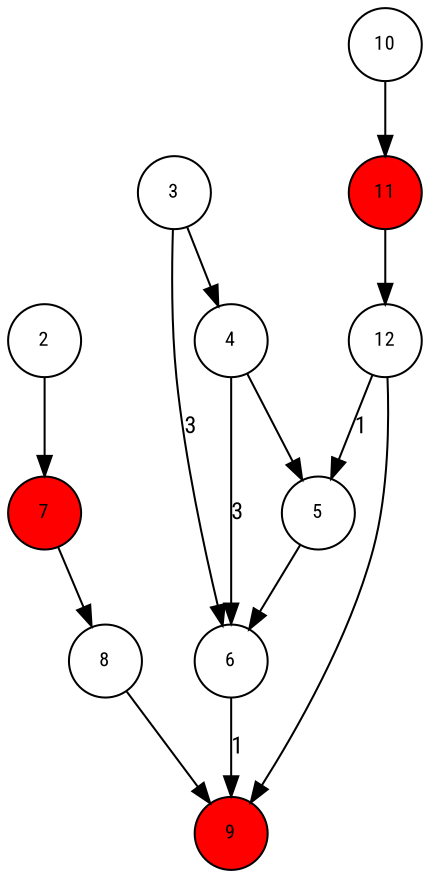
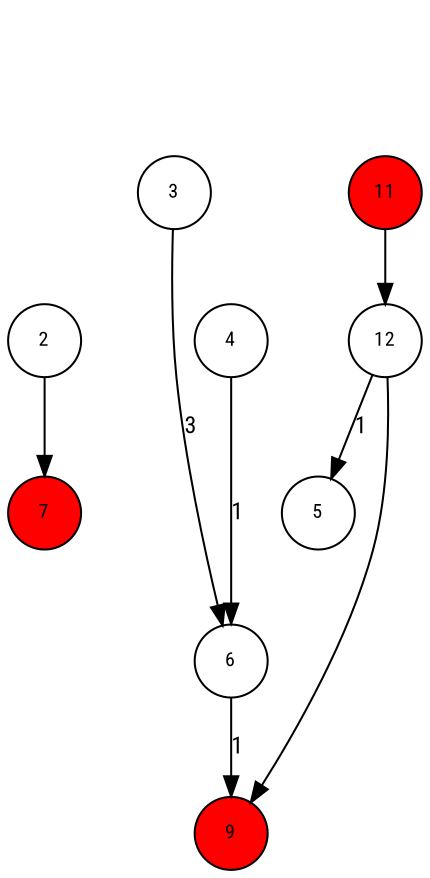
node "10": removed
edge "3" -> "4": removed
edge "4" -> "5": removed
edge "4" -> "6": label "3" -> "1"
edge "5" -> "6": removed
node "8": removed
